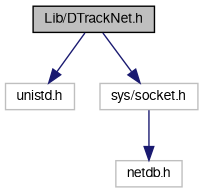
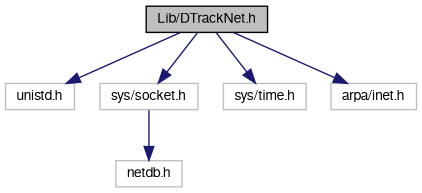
node "sys/time.h": added
node "arpa/inet.h": added
